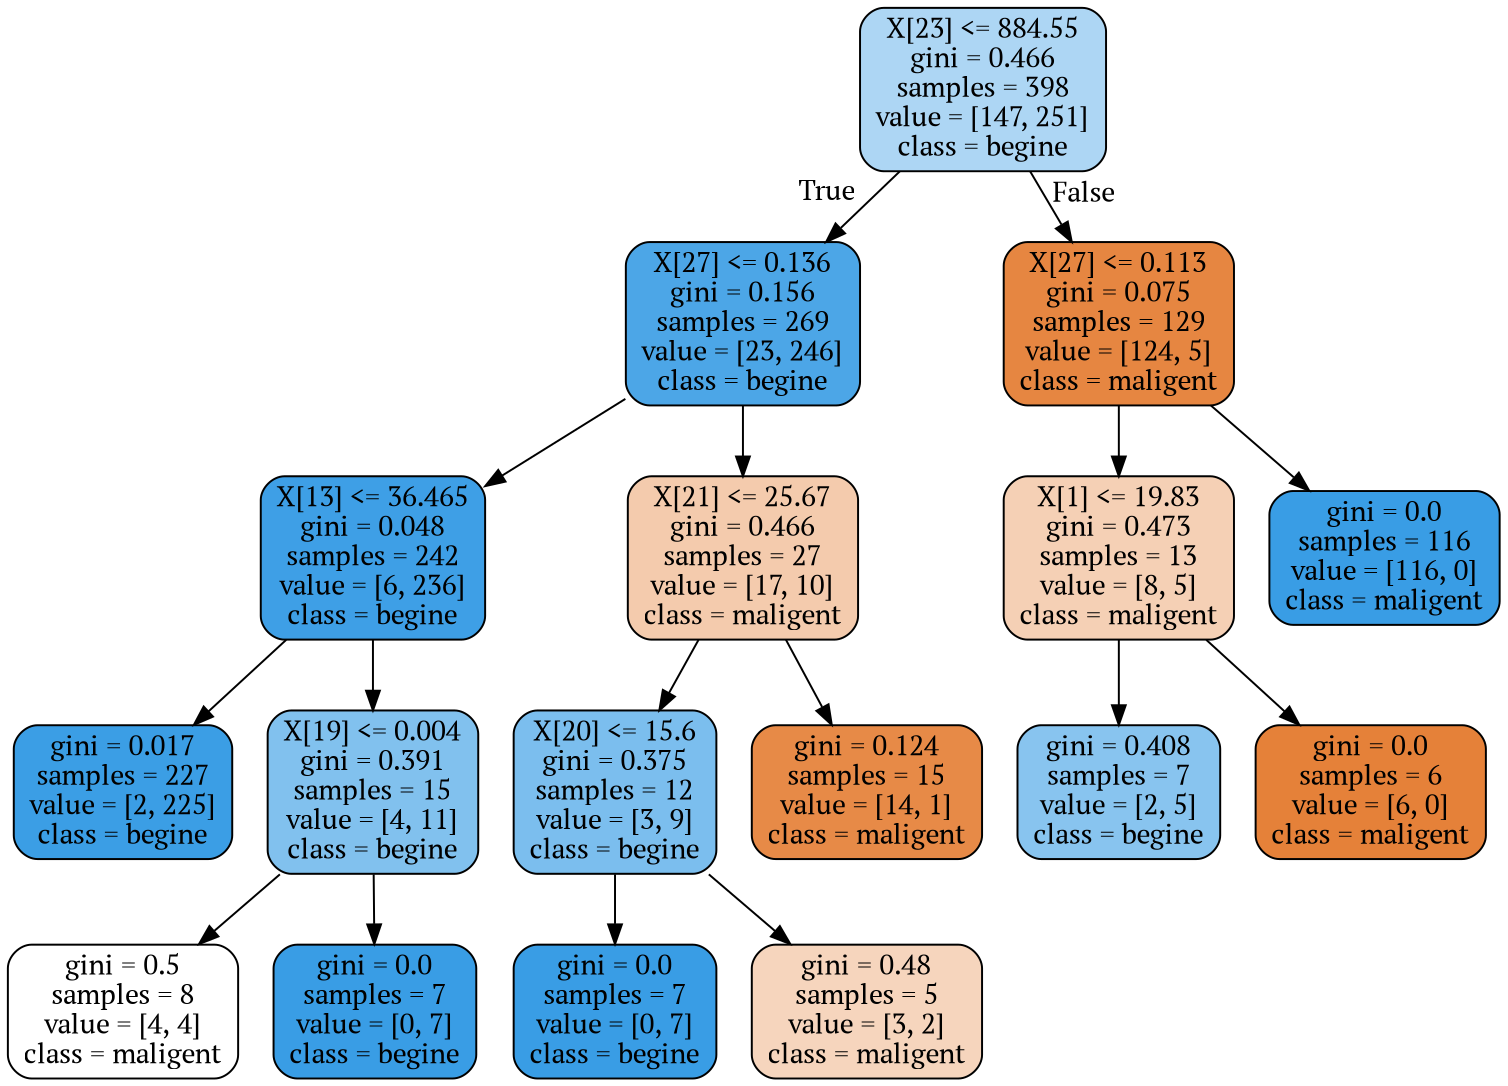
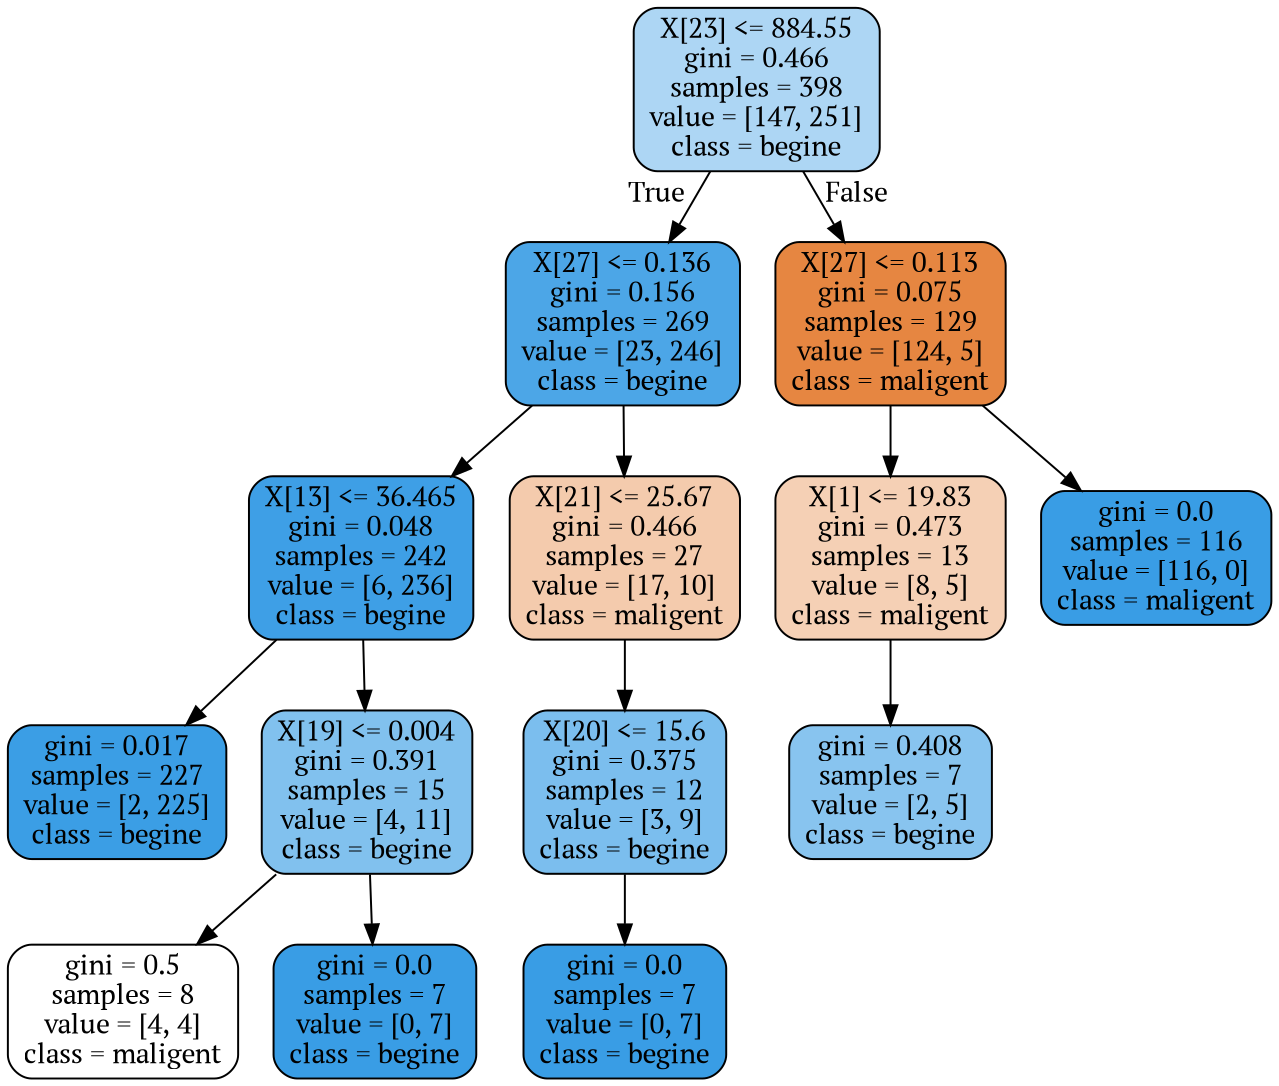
node "gini = 0.124 samples = 15 value = [14, 1] class = maligent": removed
node "gini = 0.0 samples = 6 value = [6, 0] class = maligent": removed
node "gini = 0.48 samples = 5 value = [3, 2] class = maligent": removed
